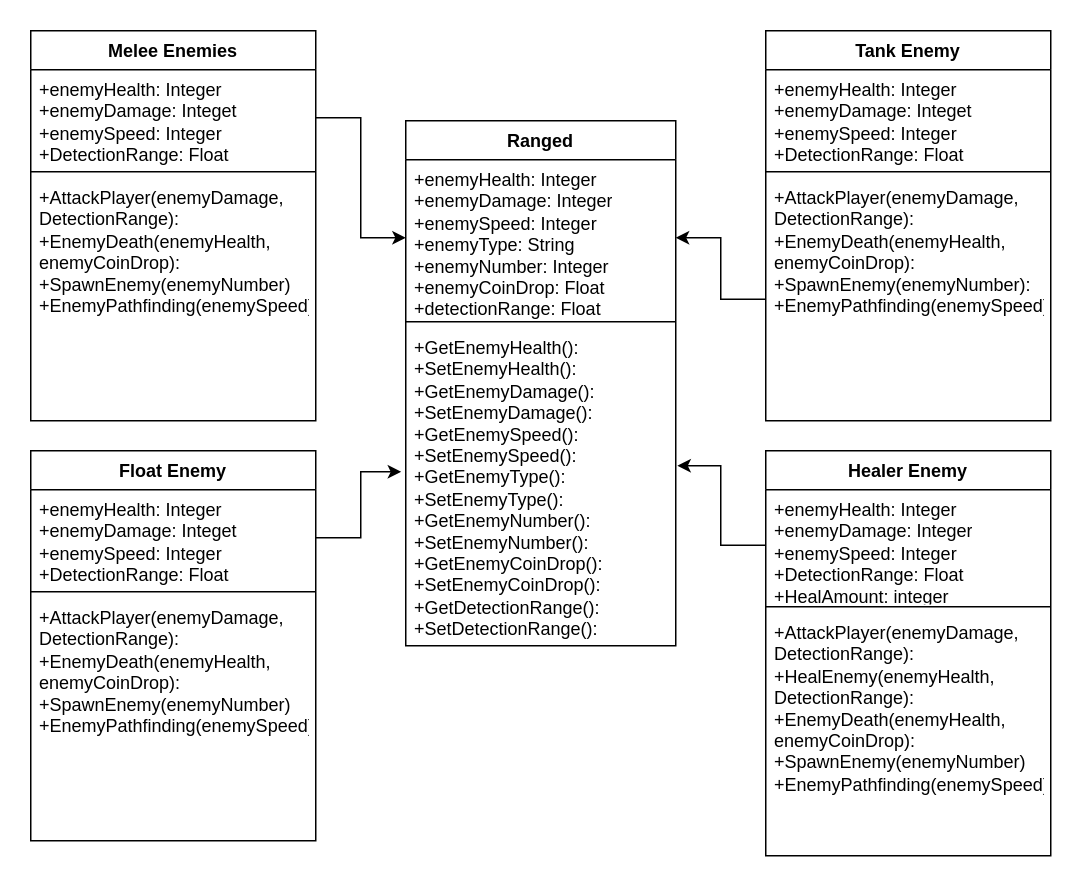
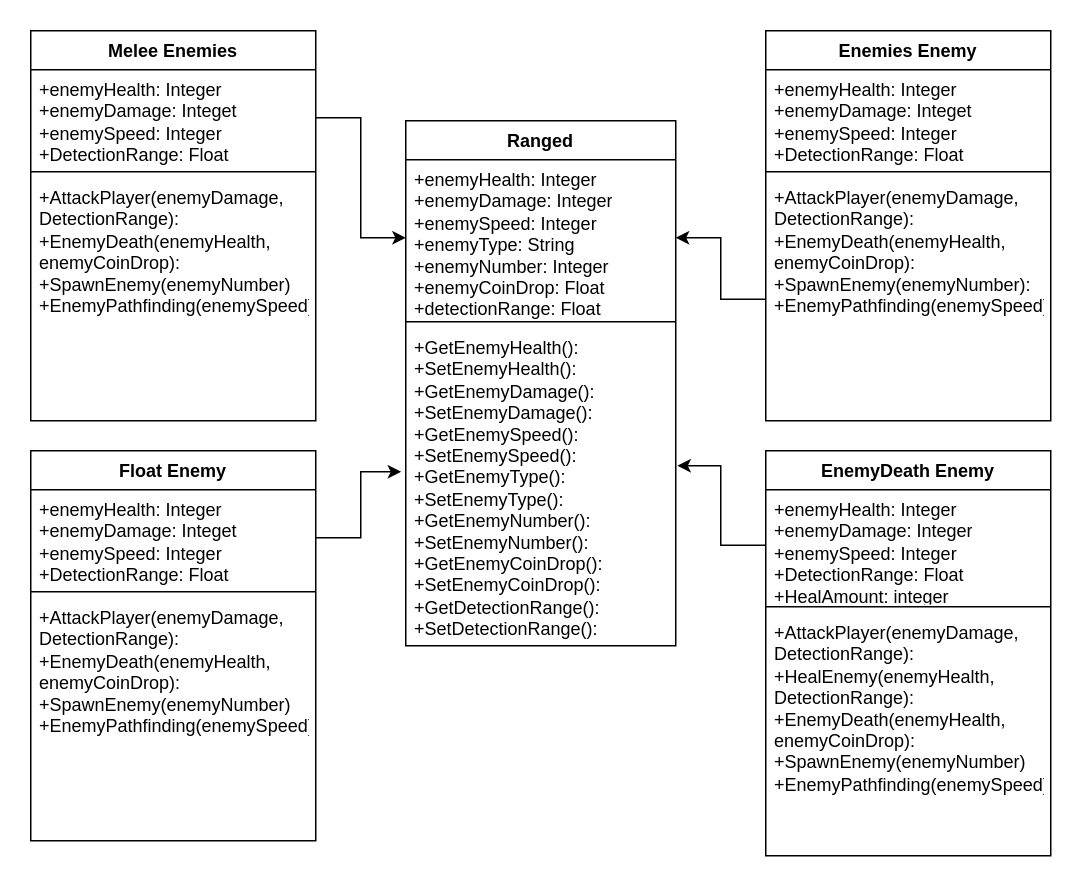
node "Tank Enemy": label "Tank Enemy" -> "Enemies Enemy"
node "Healer Enemy": label "Healer Enemy" -> "EnemyDeath Enemy"
